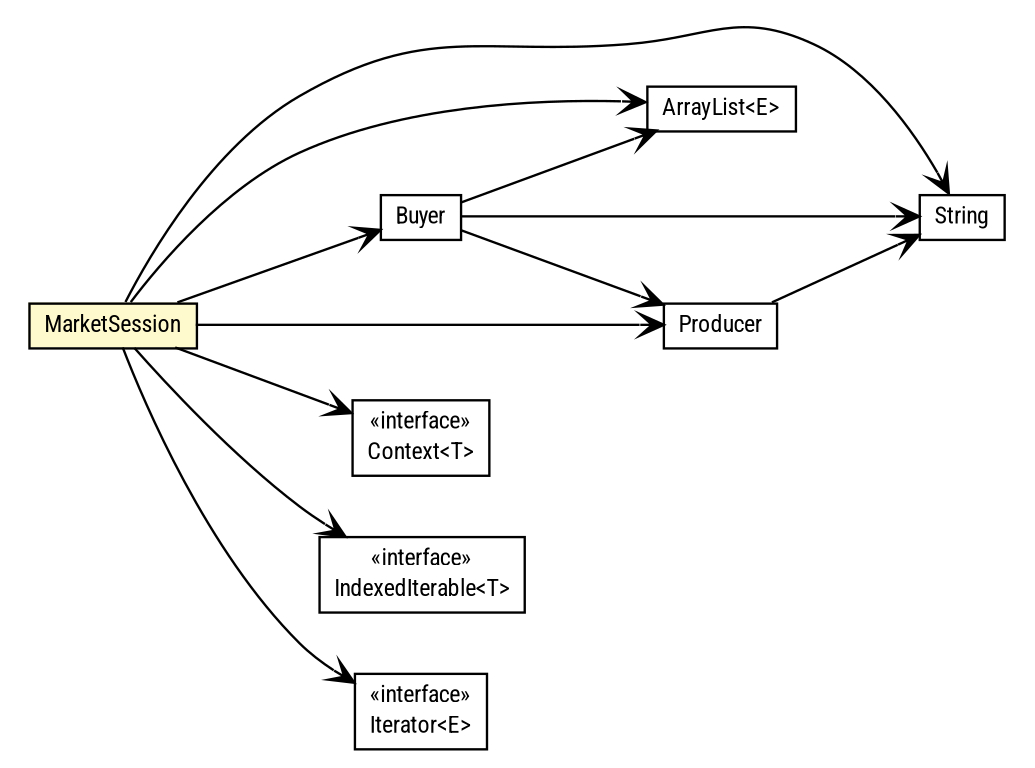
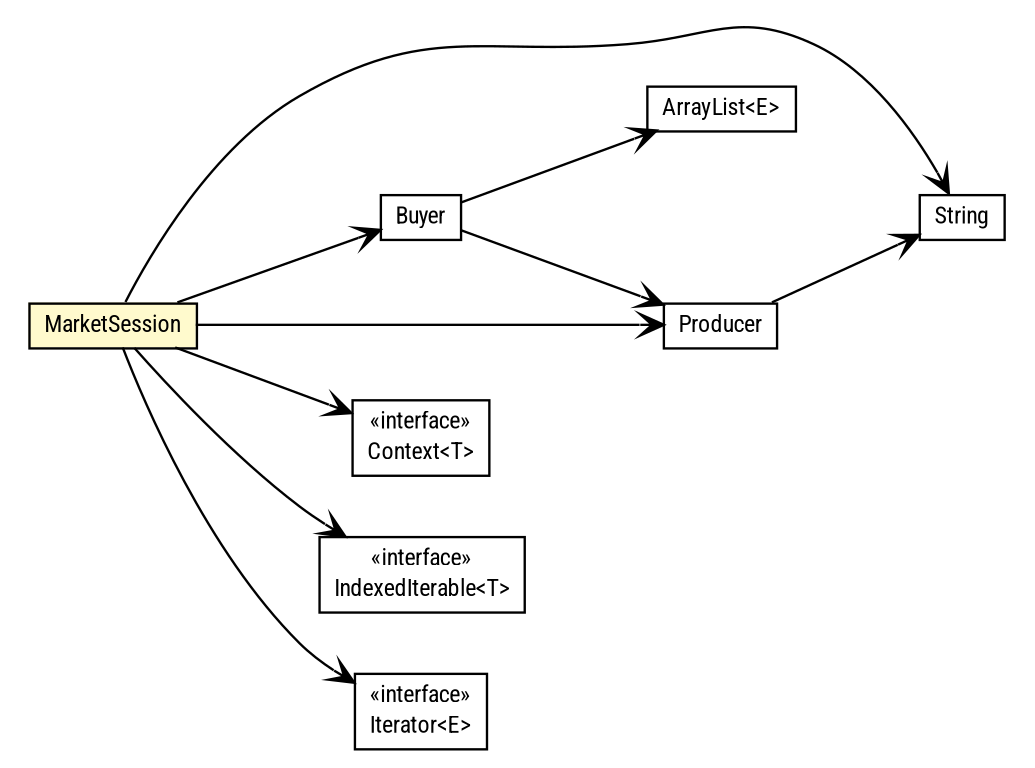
edge "MarketSession" -> "ArrayList<E>": removed
edge "Buyer" -> "String": removed
